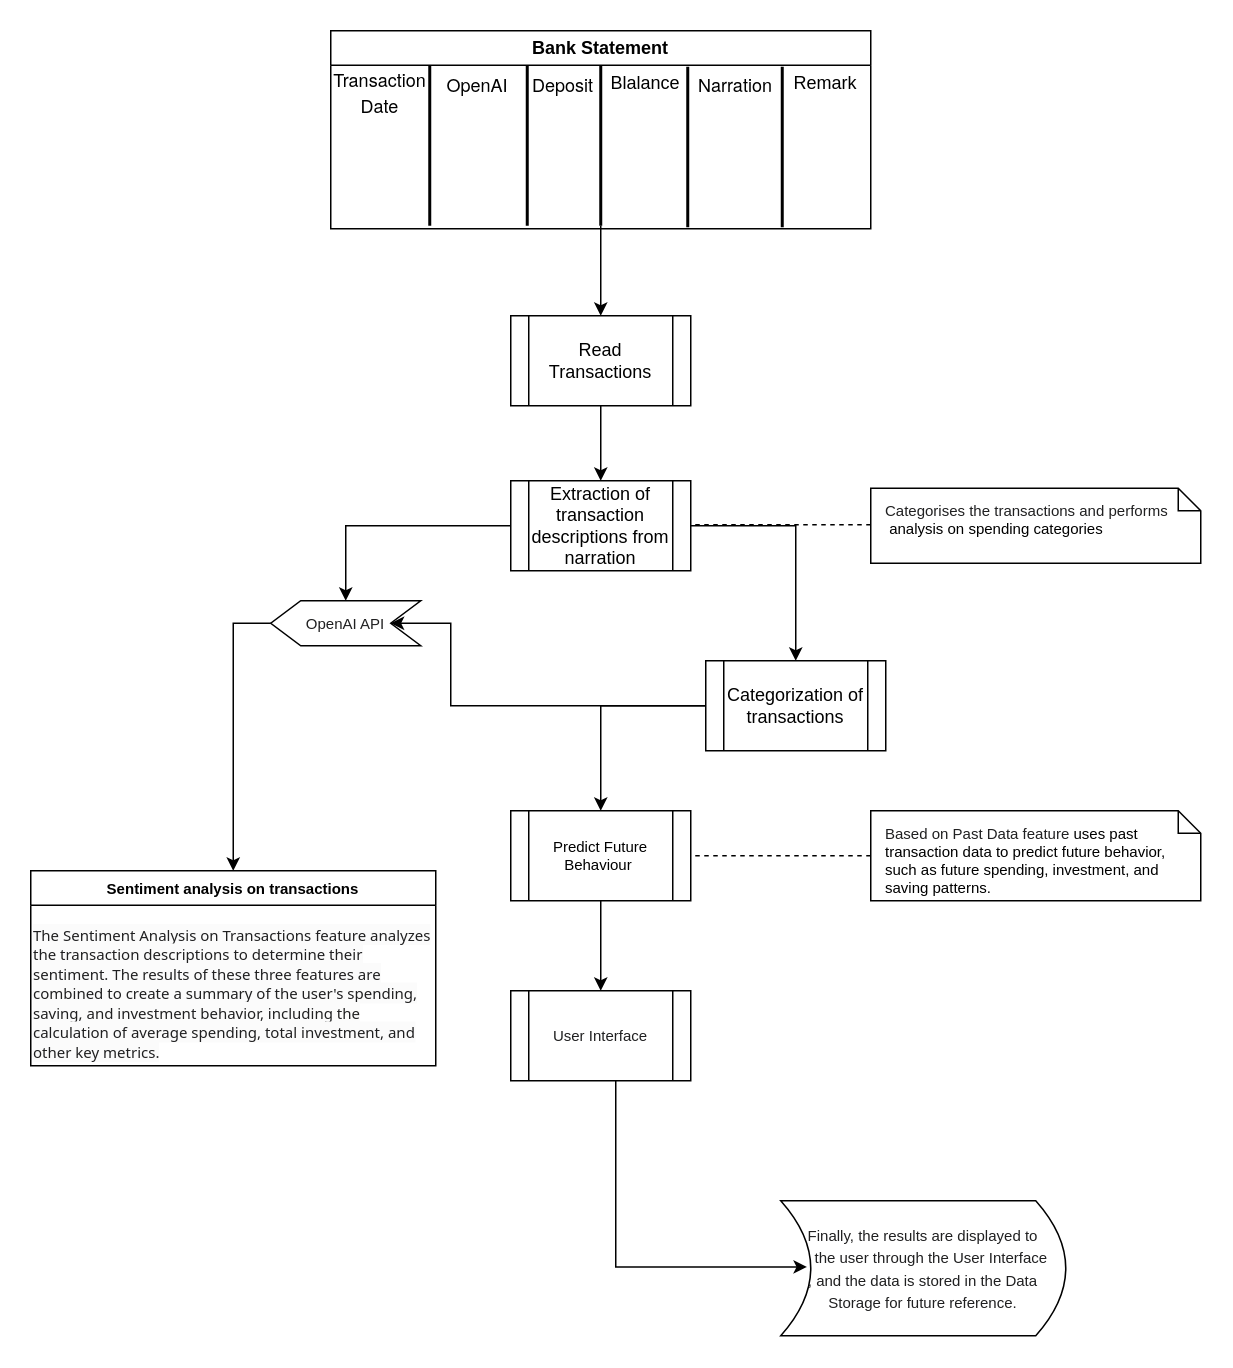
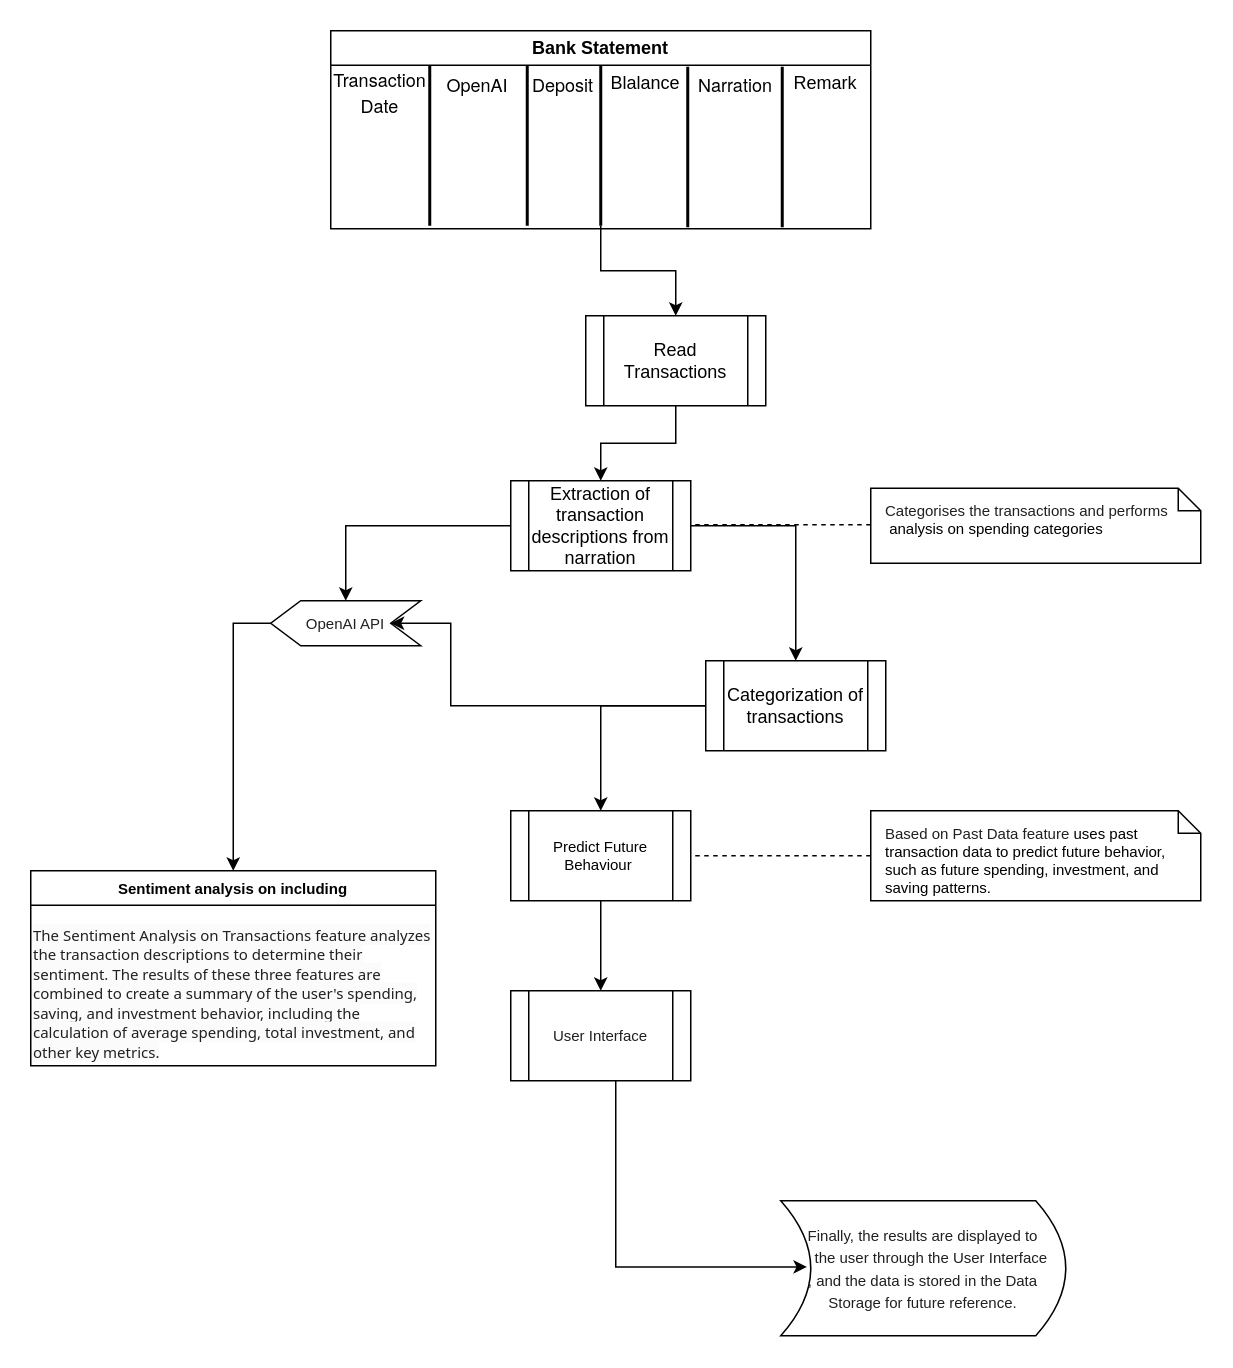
node "Read Transactions": moved (601, 361) -> (676, 361)
node "Sentiment analysis on transactions": label "Sentiment analysis on transactions" -> "Sentiment analysis on including"
